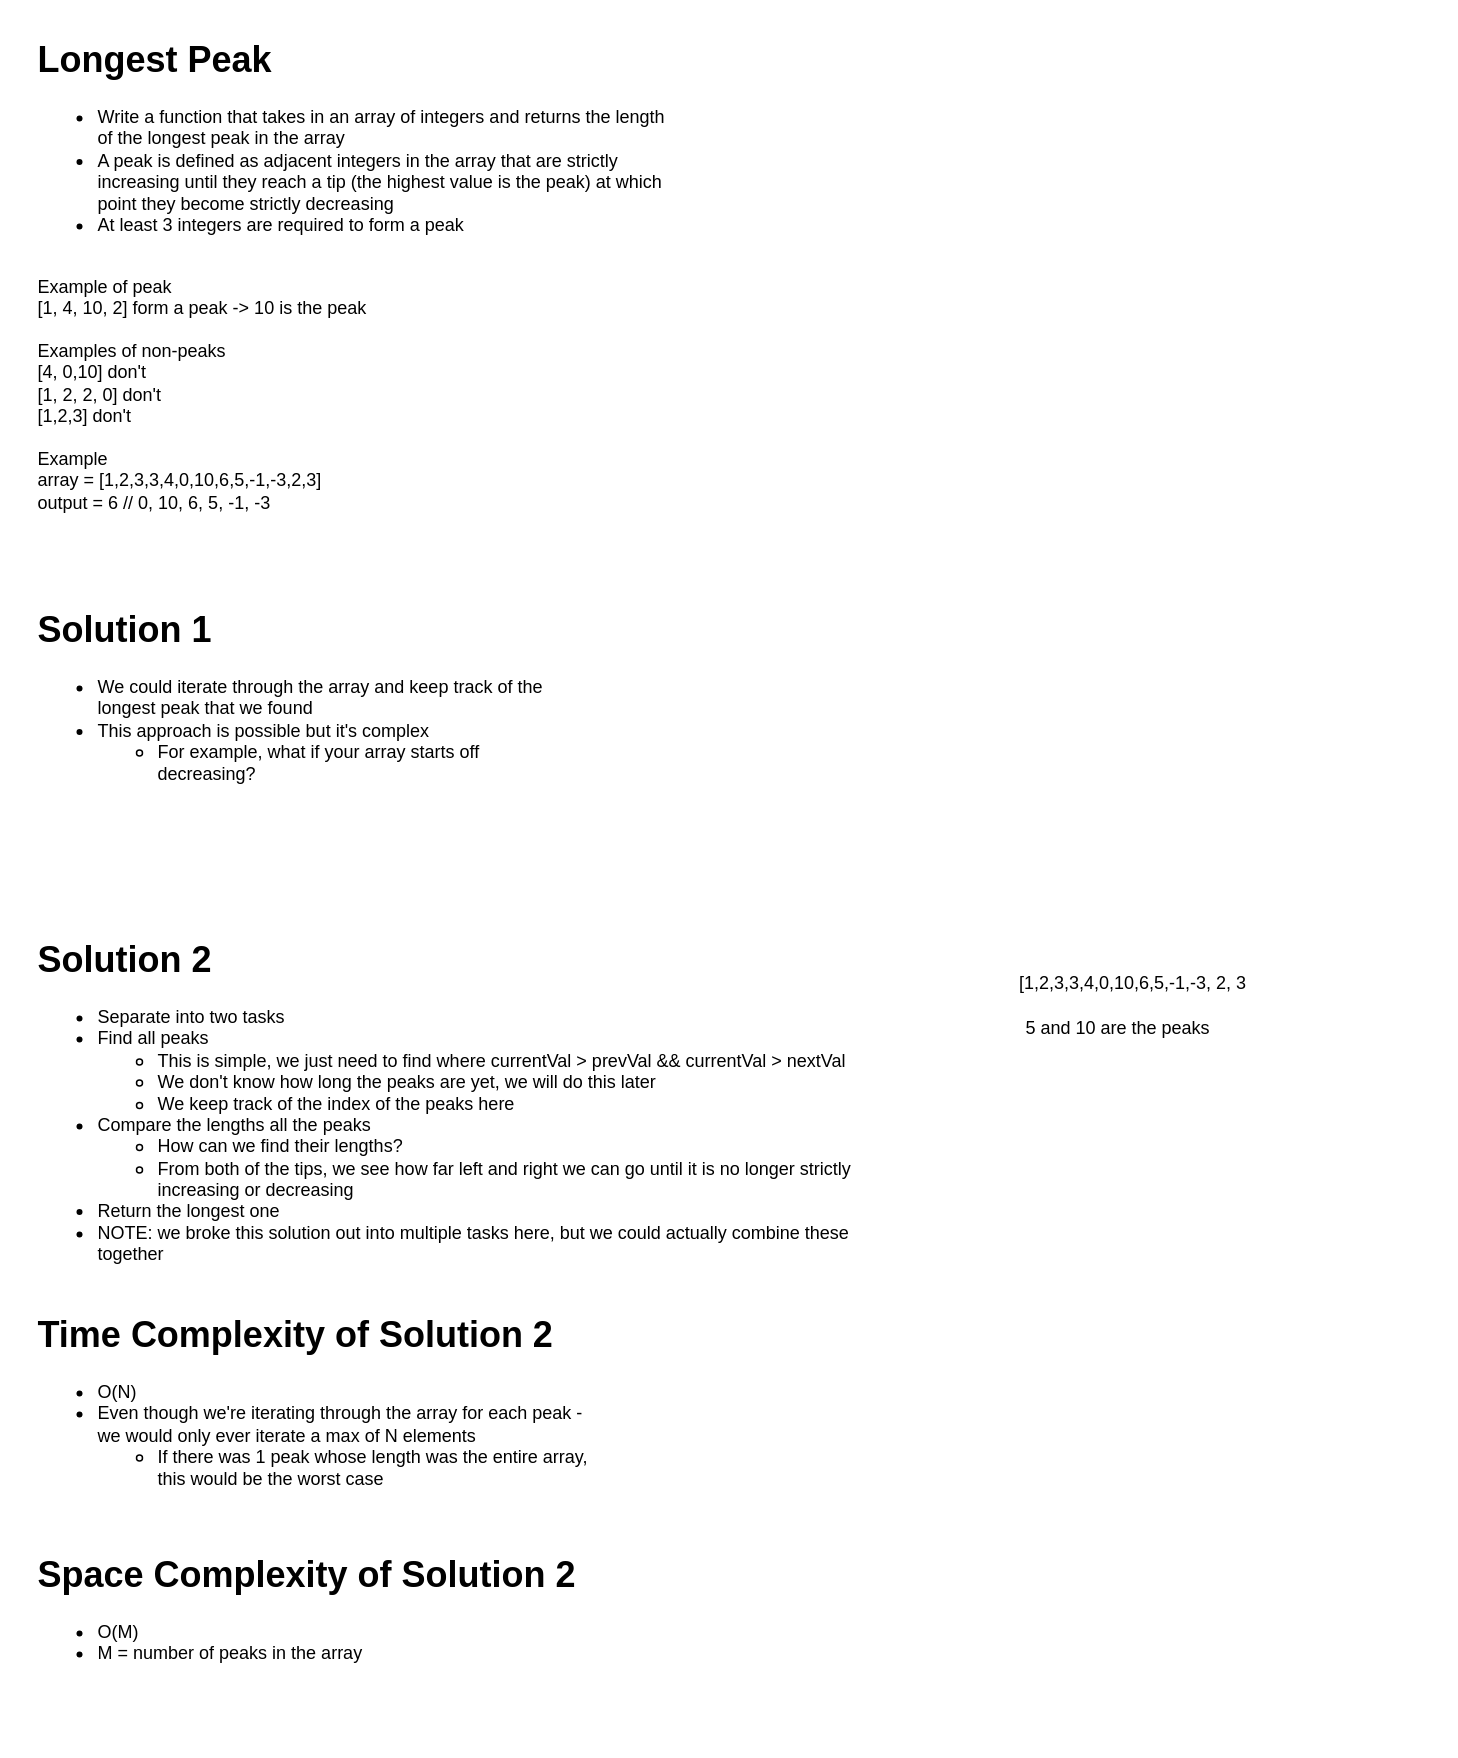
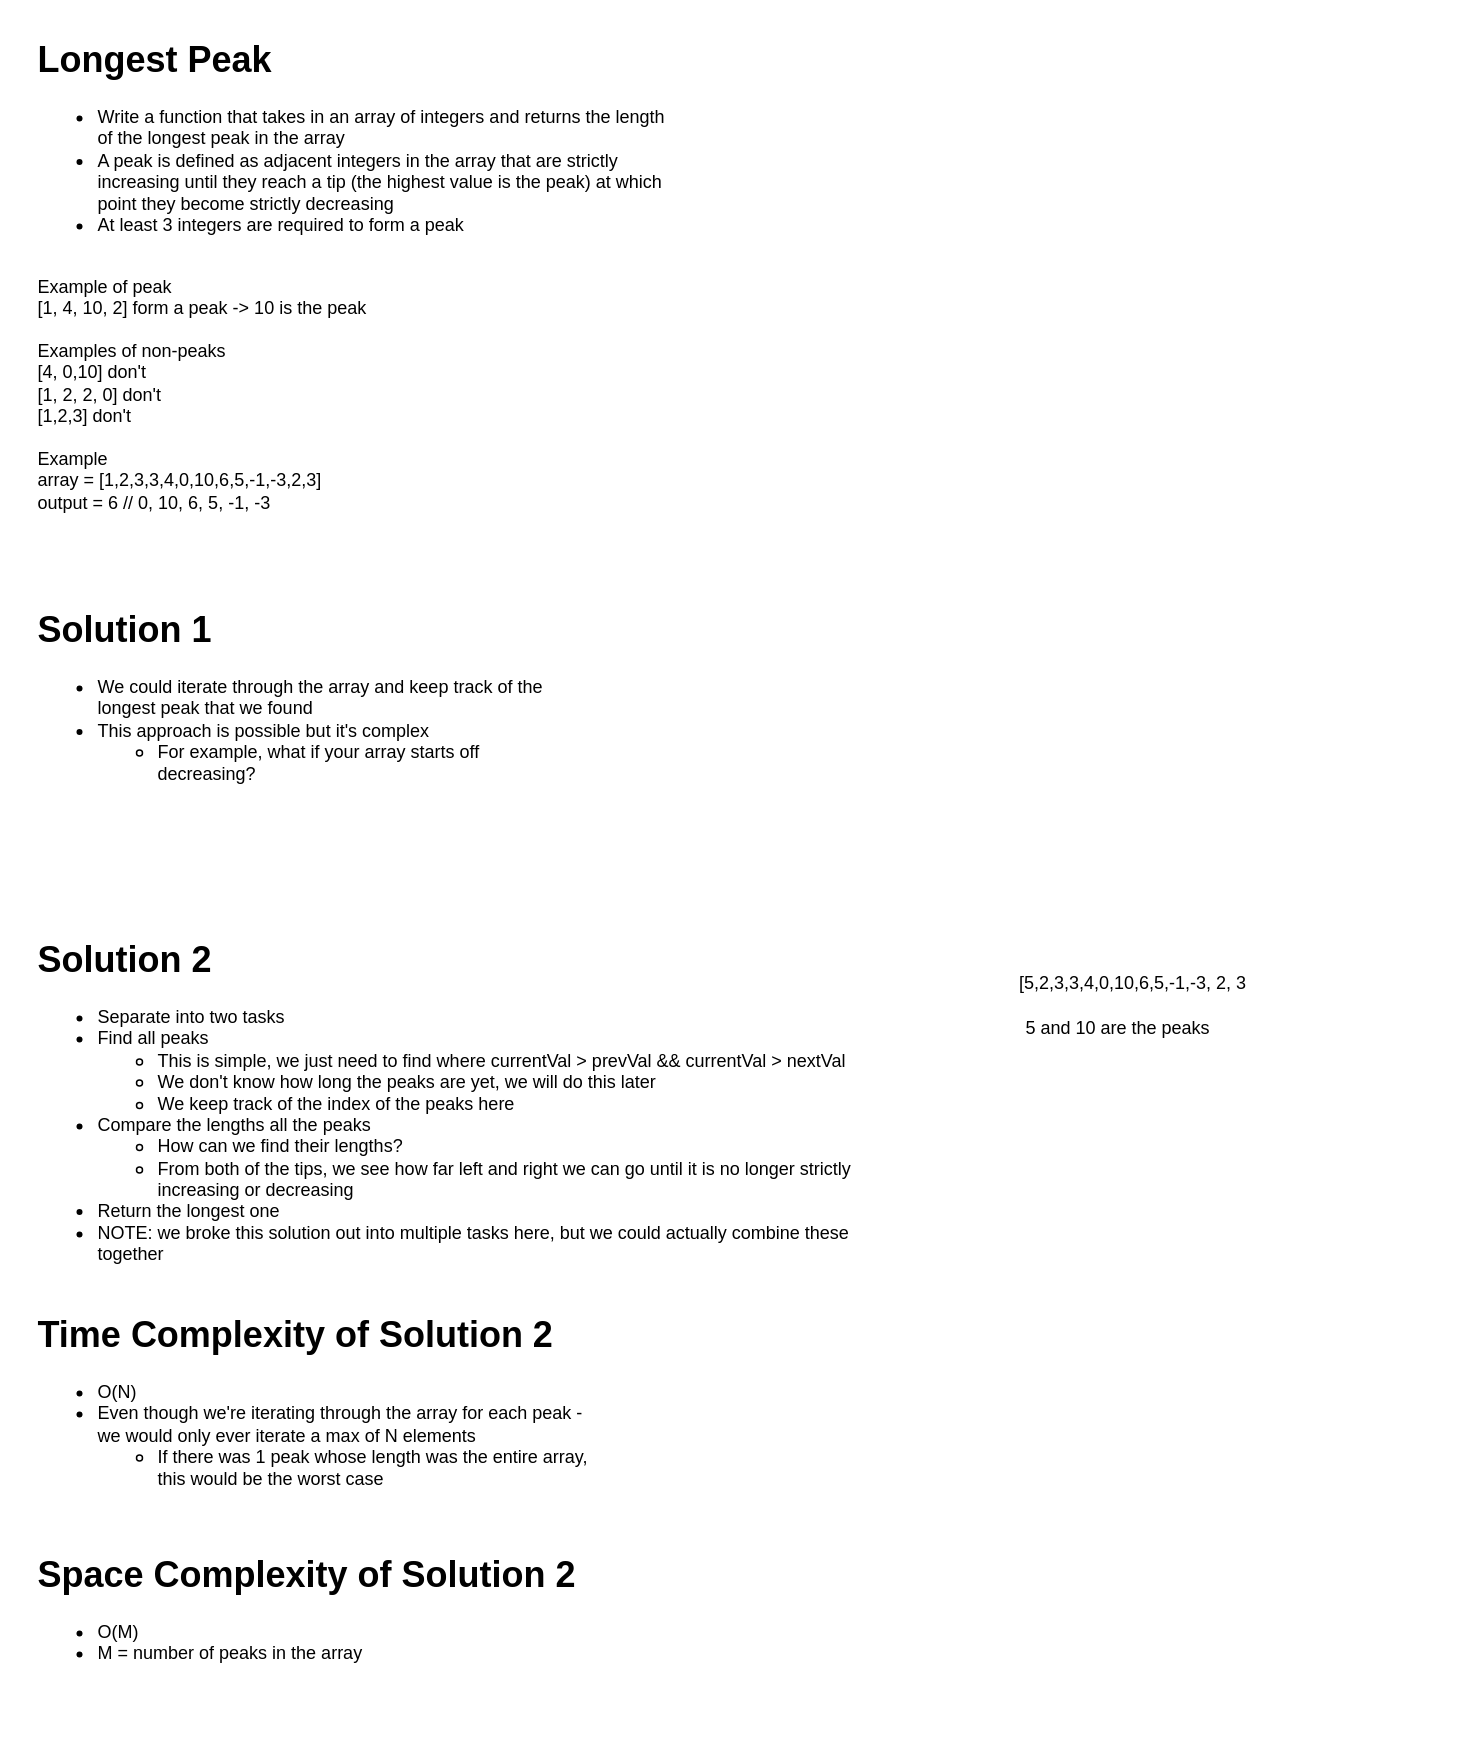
node "[1,2,3,3,4,0,10,6,5,-1,-3, 2, 3": label "[1,2,3,3,4,0,10,6,5,-1,-3, 2, 3" -> "[5,2,3,3,4,0,10,6,5,-1,-3, 2, 3"
